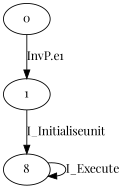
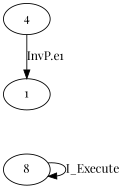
node "0": label "0" -> "4"
edge "1" -> "8": removed, label "I_Initialiseunit"
